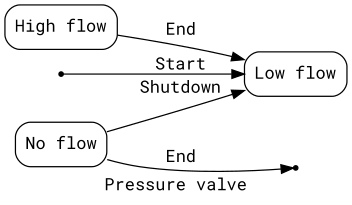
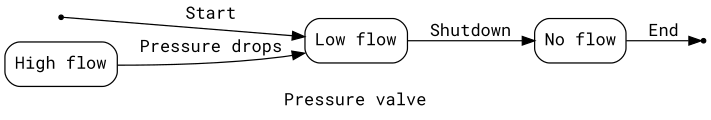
edge "High flow" -> "Low flow": label "End" -> "Pressure drops"
edge "No flow" -> "Low flow": reversed
